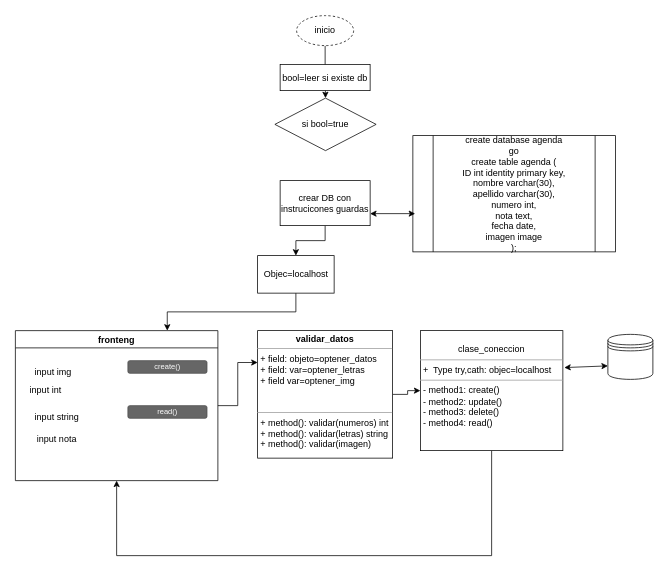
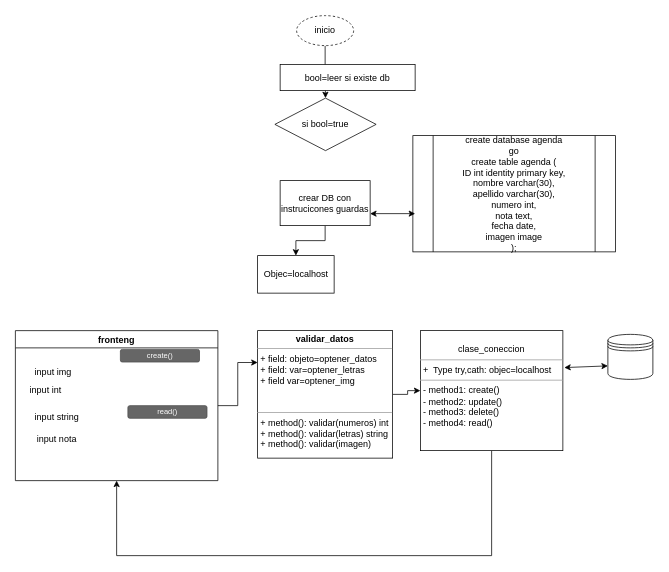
node "bool=leer si existe db": size 90x26 -> 135x26
edge "Objec=localhost" -> "fronteng": removed
node "create()": moved (167, 367) -> (160, 355)
